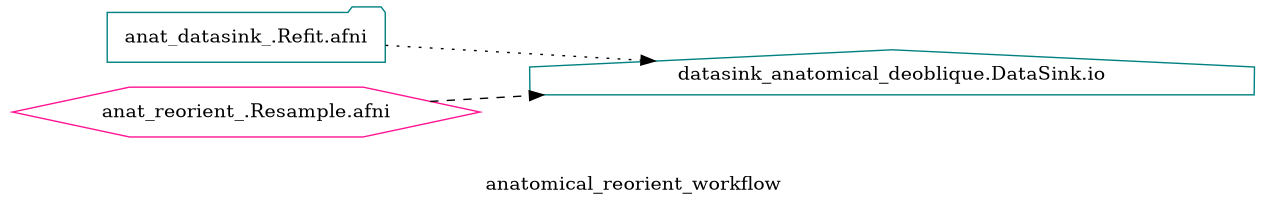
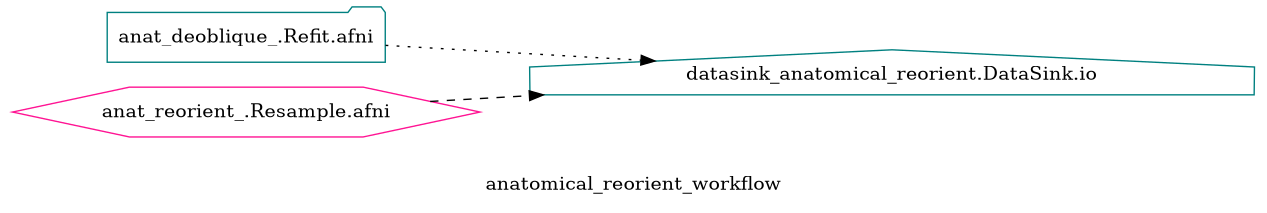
node "anat_datasink_.Refit.afni": label "anat_datasink_.Refit.afni" -> "anat_deoblique_.Refit.afni"
node "datasink_anatomical_deoblique.DataSink.io": label "datasink_anatomical_deoblique.DataSink.io" -> "datasink_anatomical_reorient.DataSink.io"
